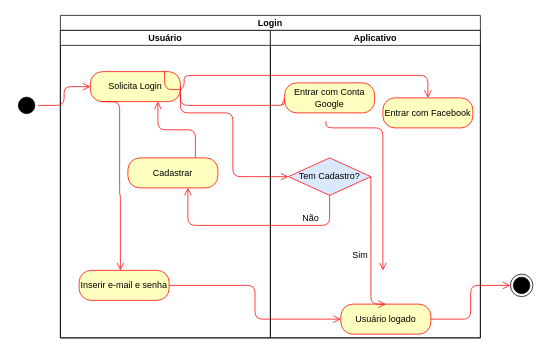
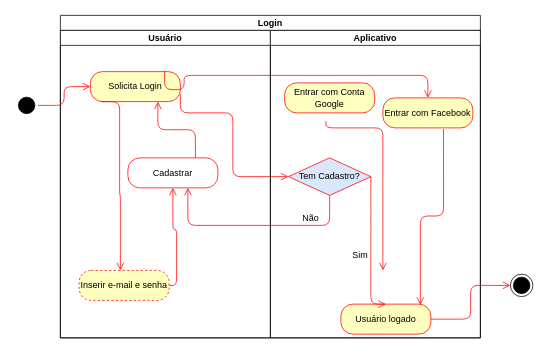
edge "Solicita Login" -> "Entrar com Conta Google": removed
node "Cadastrar": fillcolor #ffffc0 -> #ffffff
edge "Entrar com Facebook" -> "Usuário logado": added
node "Inserir e-mail e senha": style solid -> dashed
edge "Inserir e-mail e senha" -> "Usuário logado": now "Inserir e-mail e senha" -> "Cadastrar"
